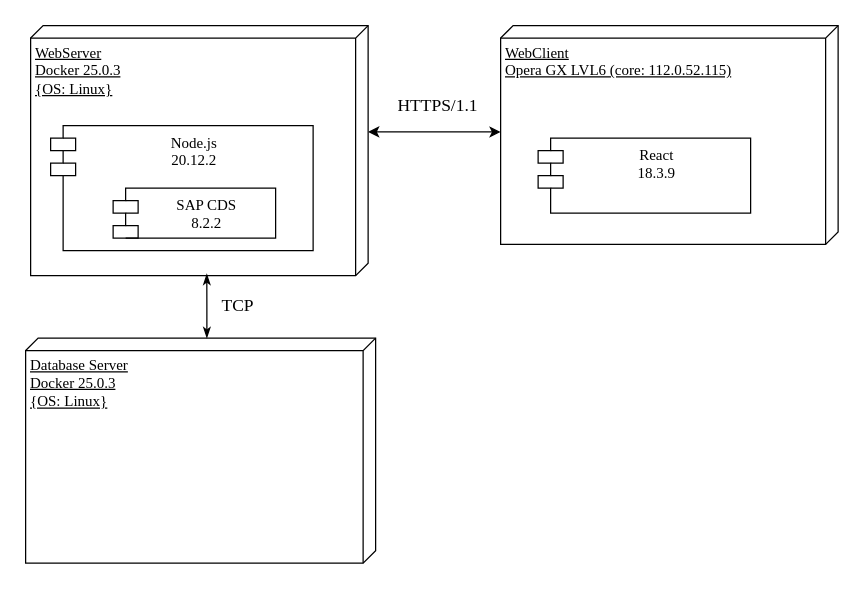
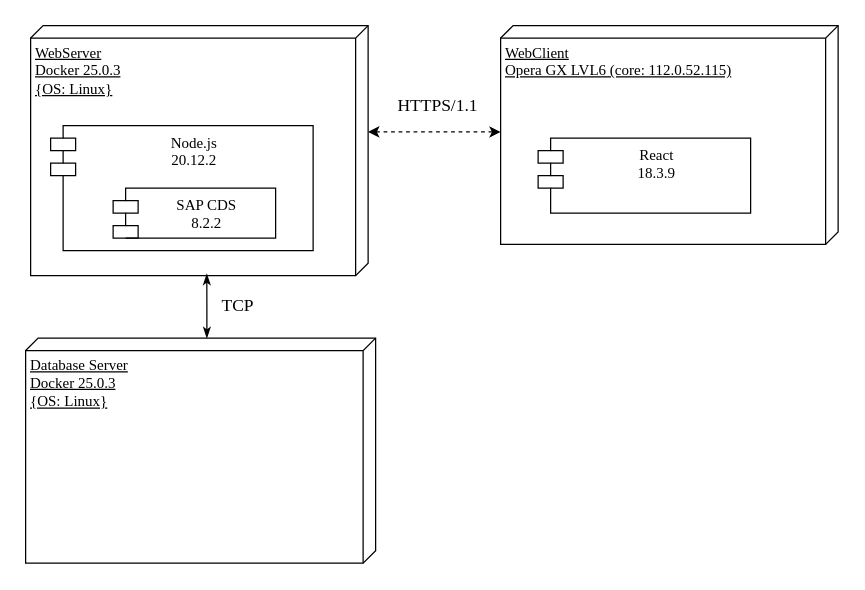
edge "WebClient Opera GX LVL6 (core: 112.0.52.115)" -- "WebServer Docker 25.0.3 {OS: Linux}": style solid -> dashed
